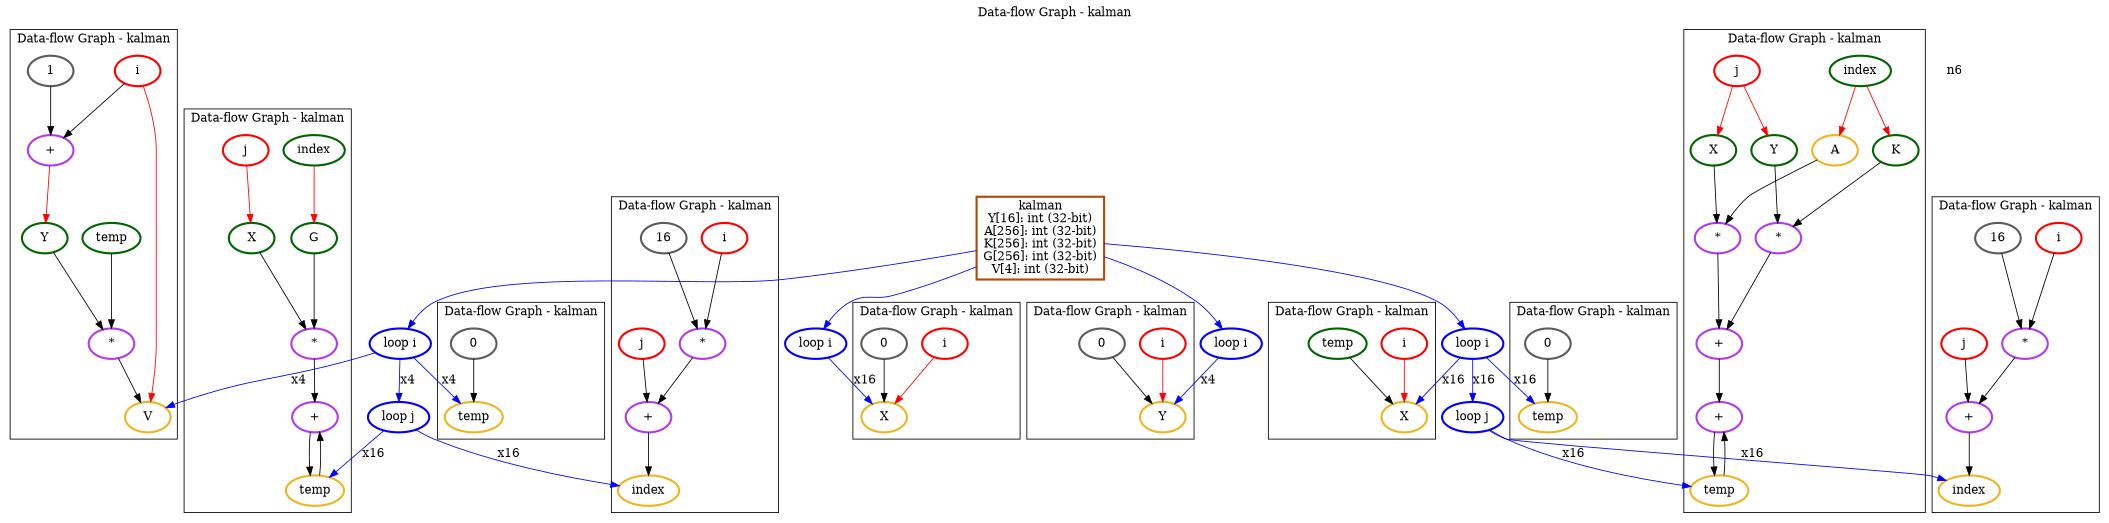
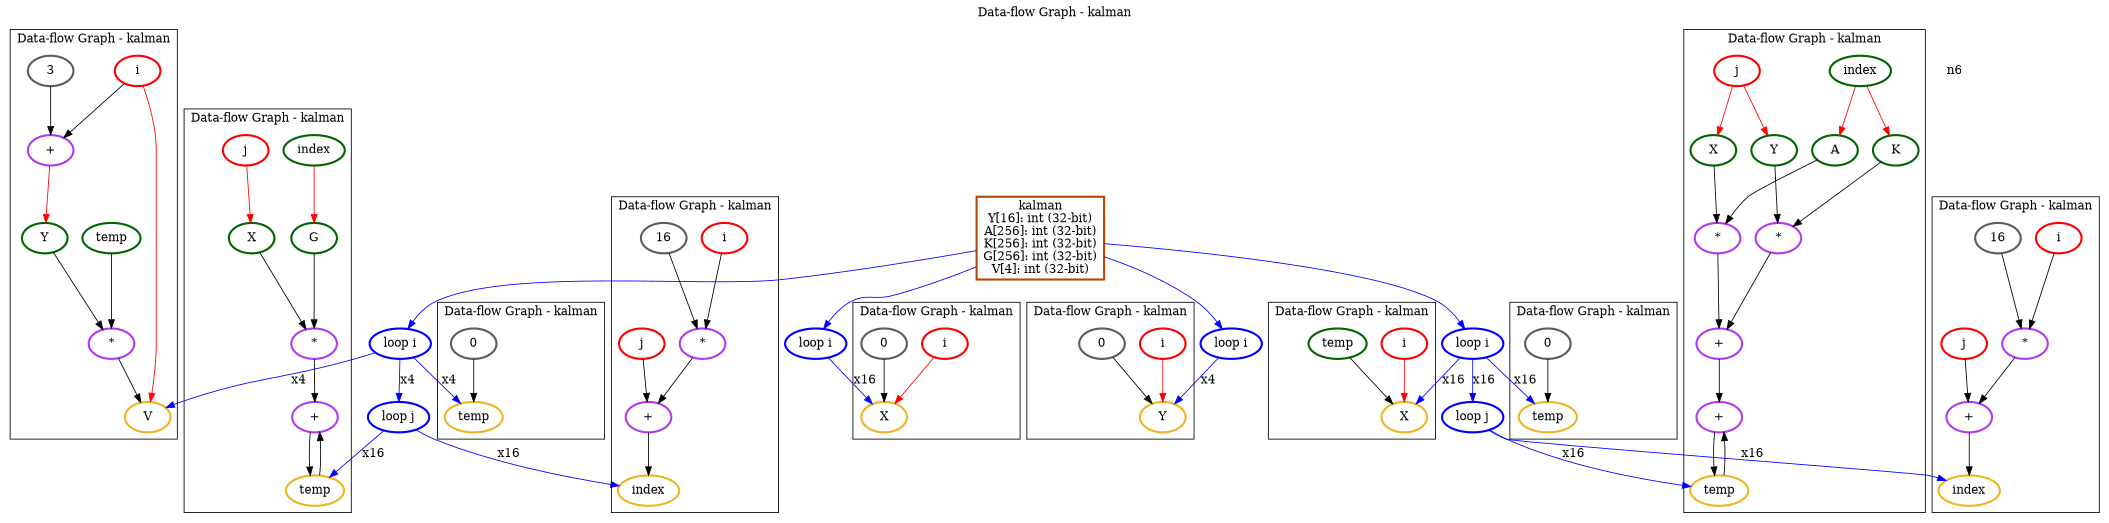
node "1": label "1" -> "3"
node "A": color goldenrod2 -> darkgreen
